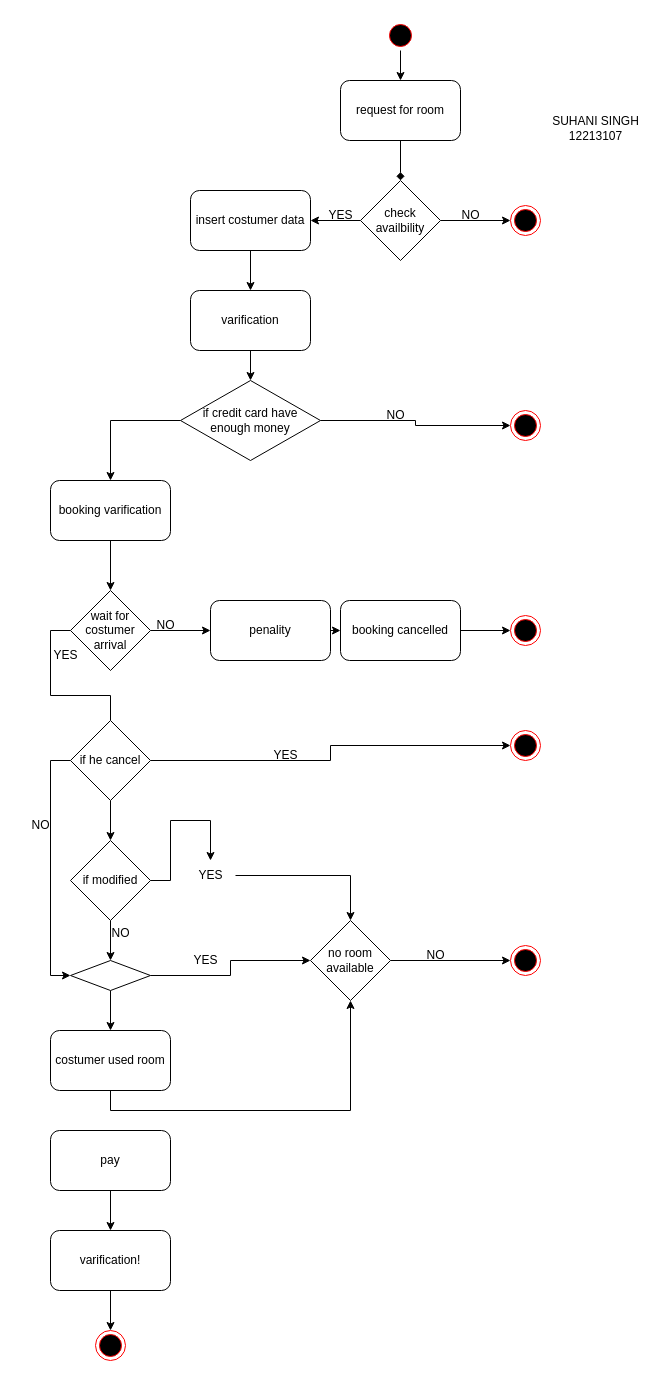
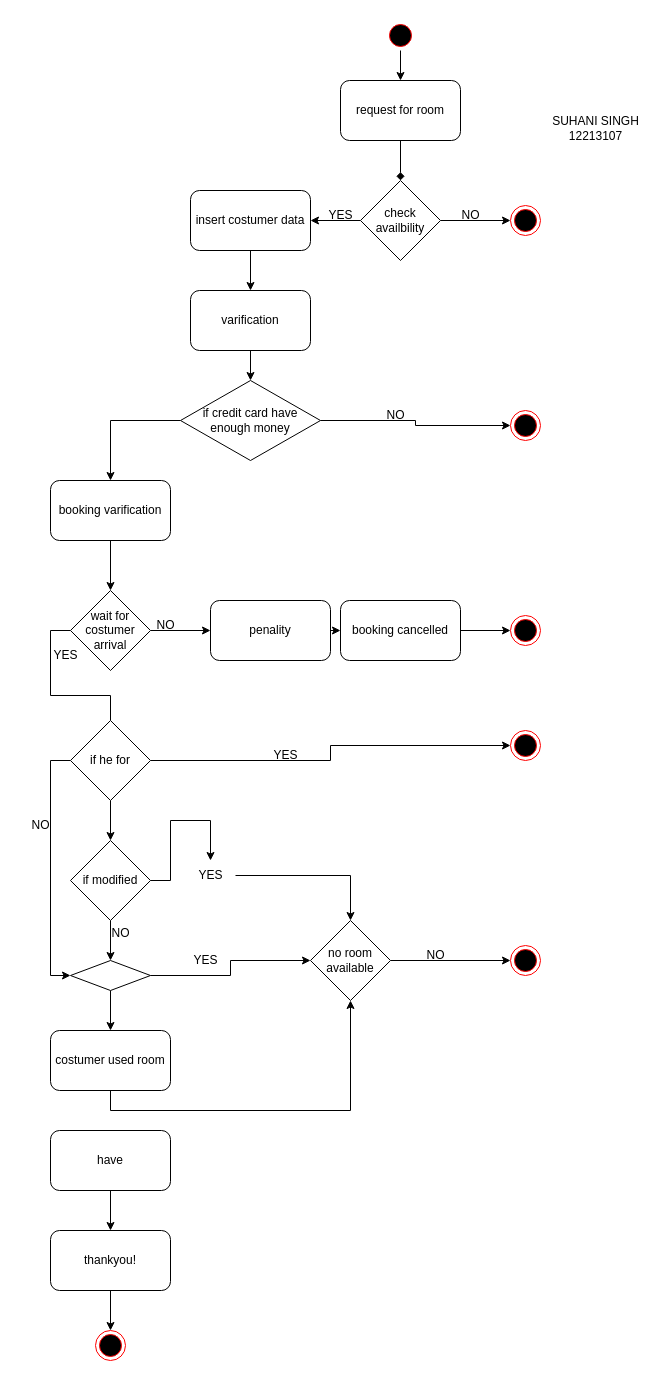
node "if he cancel": label "if he cancel" -> "if he for"
node "pay": label "pay" -> "have"
node "varification!": label "varification!" -> "thankyou!"
